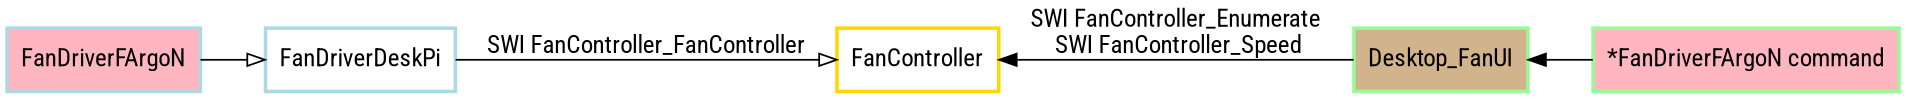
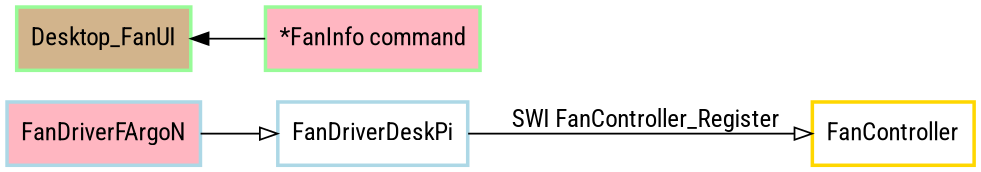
edge "FanDriverDeskPi" -> "FanController": label "SWI FanController_FanController" -> "SWI FanController_Register"
edge "Desktop_FanUI" -> "FanController": removed, label "SWI FanController_Enumerate SWI FanController_Speed"
node "*FanDriverFArgoN command": label "*FanDriverFArgoN command" -> "*FanInfo command"
